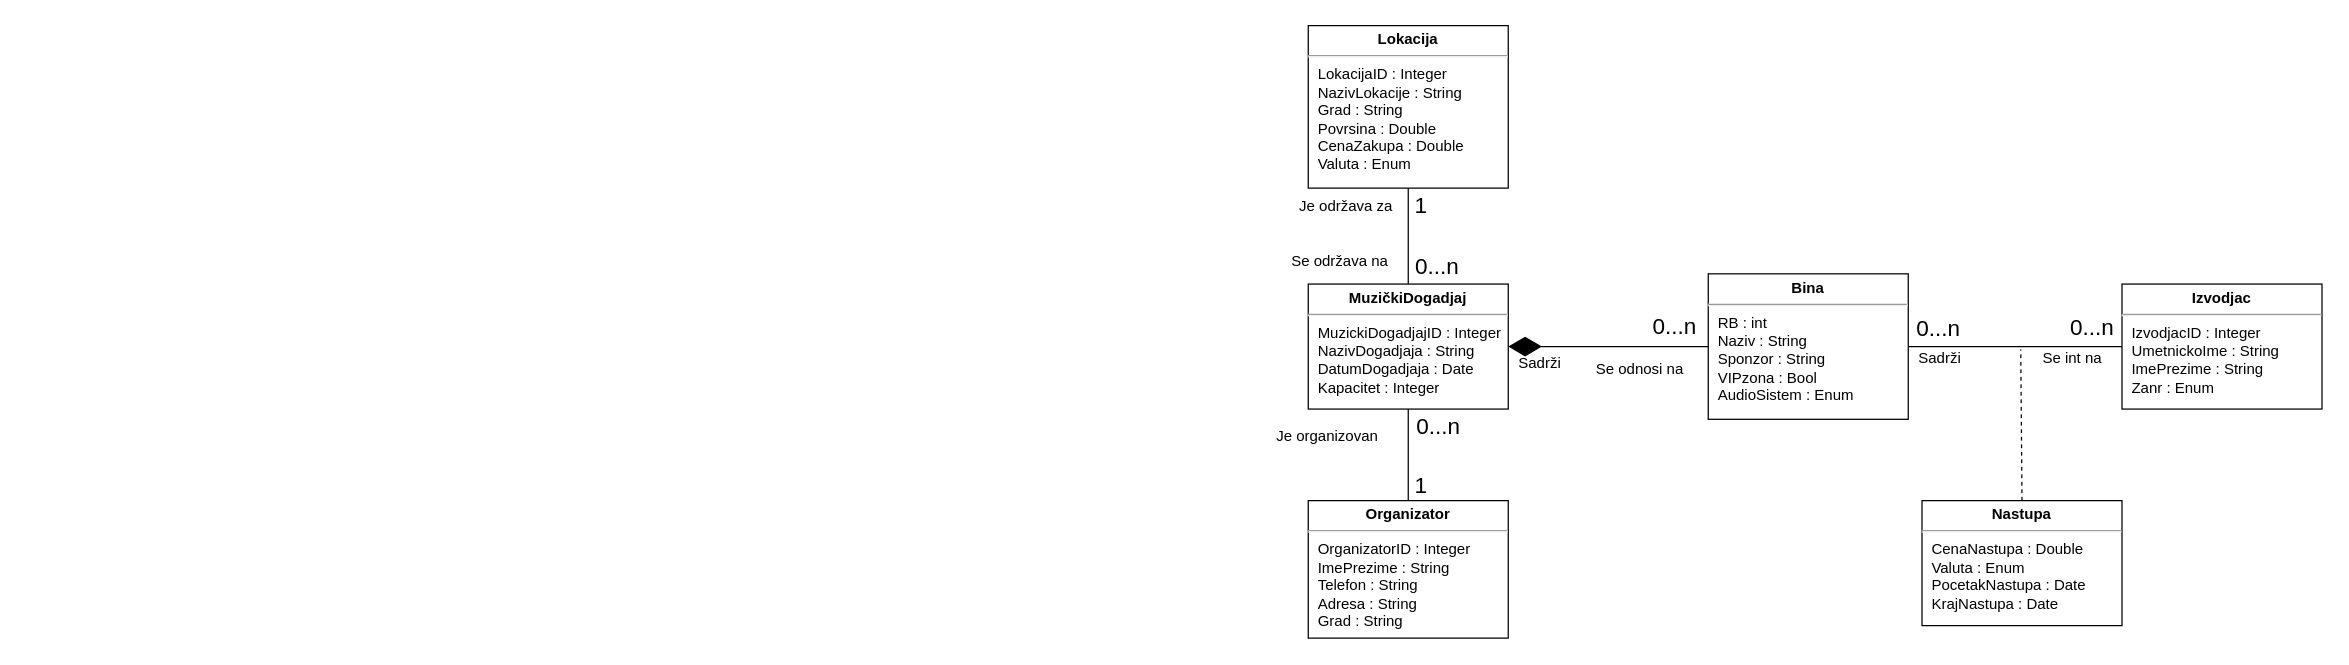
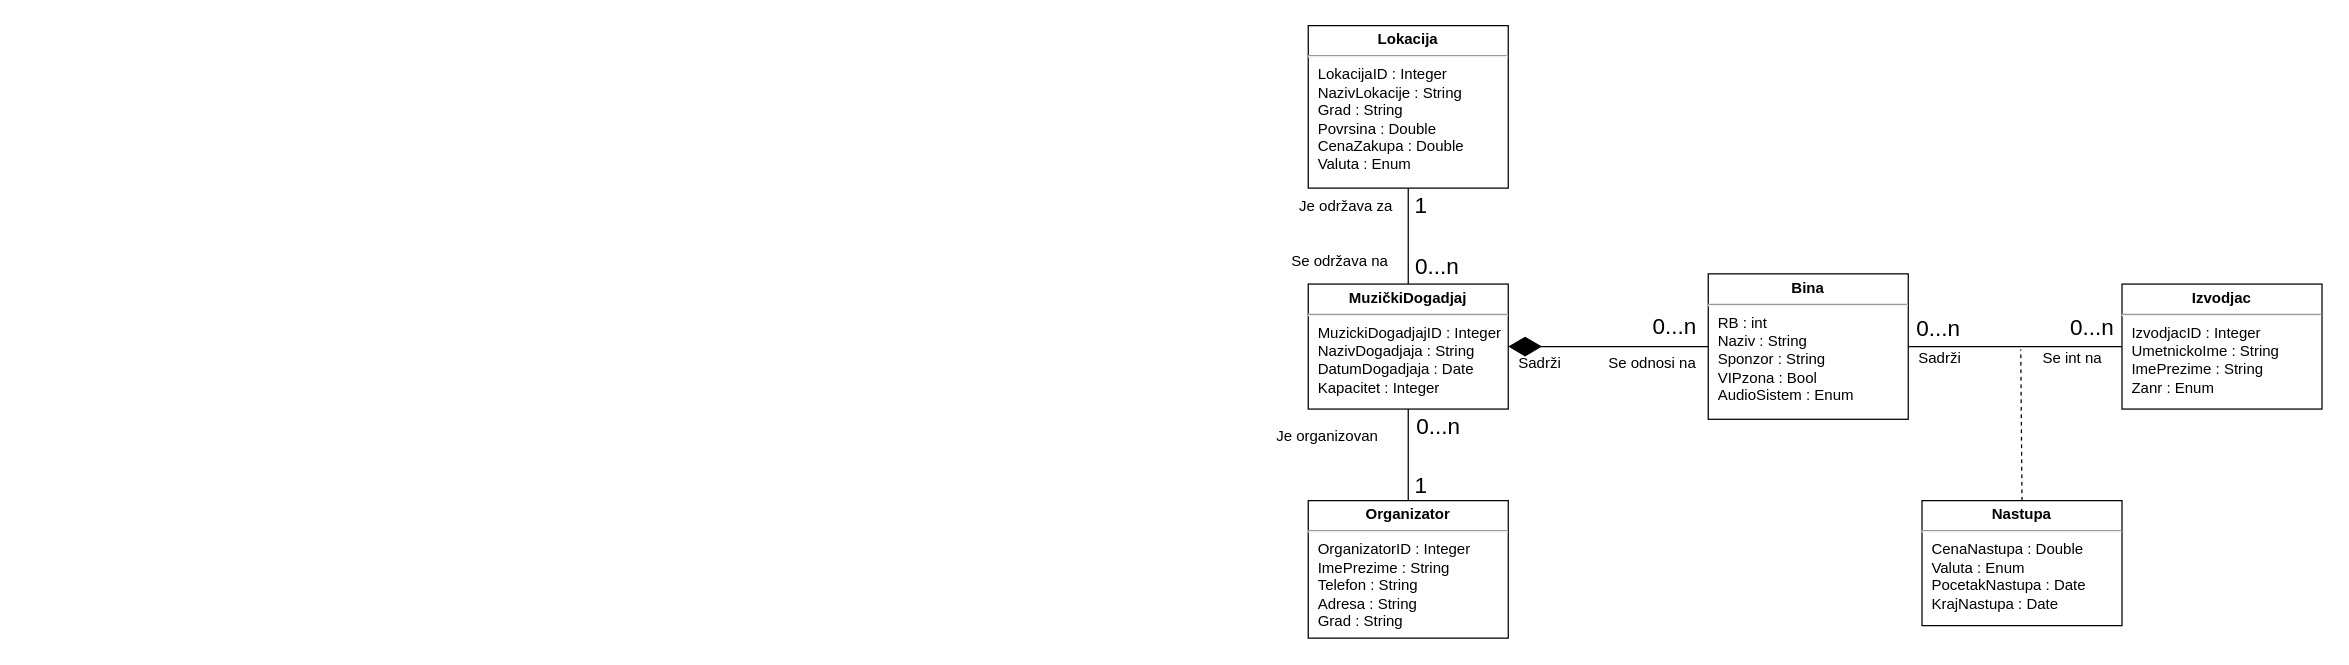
node "Se odnosi na": moved (1639, 369) -> (1652, 363)
